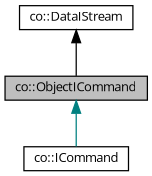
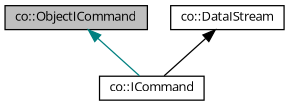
edge "co::ObjectICommand" -> "co::DataIStream": now "co::ICommand" -> "co::DataIStream"
